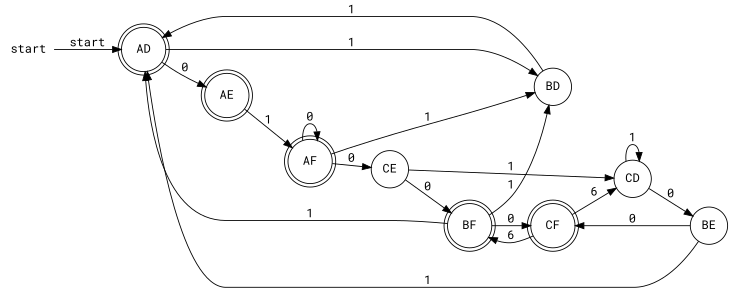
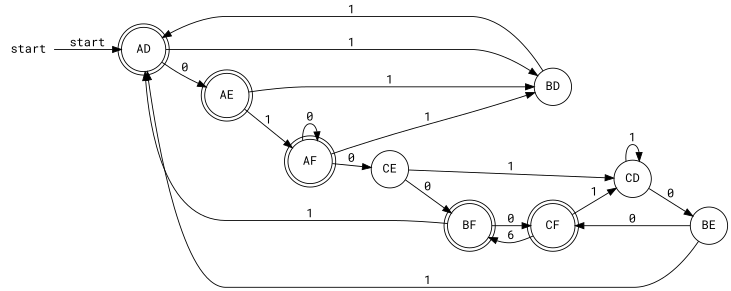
edge "BF" -> "BD": now "AE" -> "BD"
edge "CF" -> "CD": label "6" -> "1"
